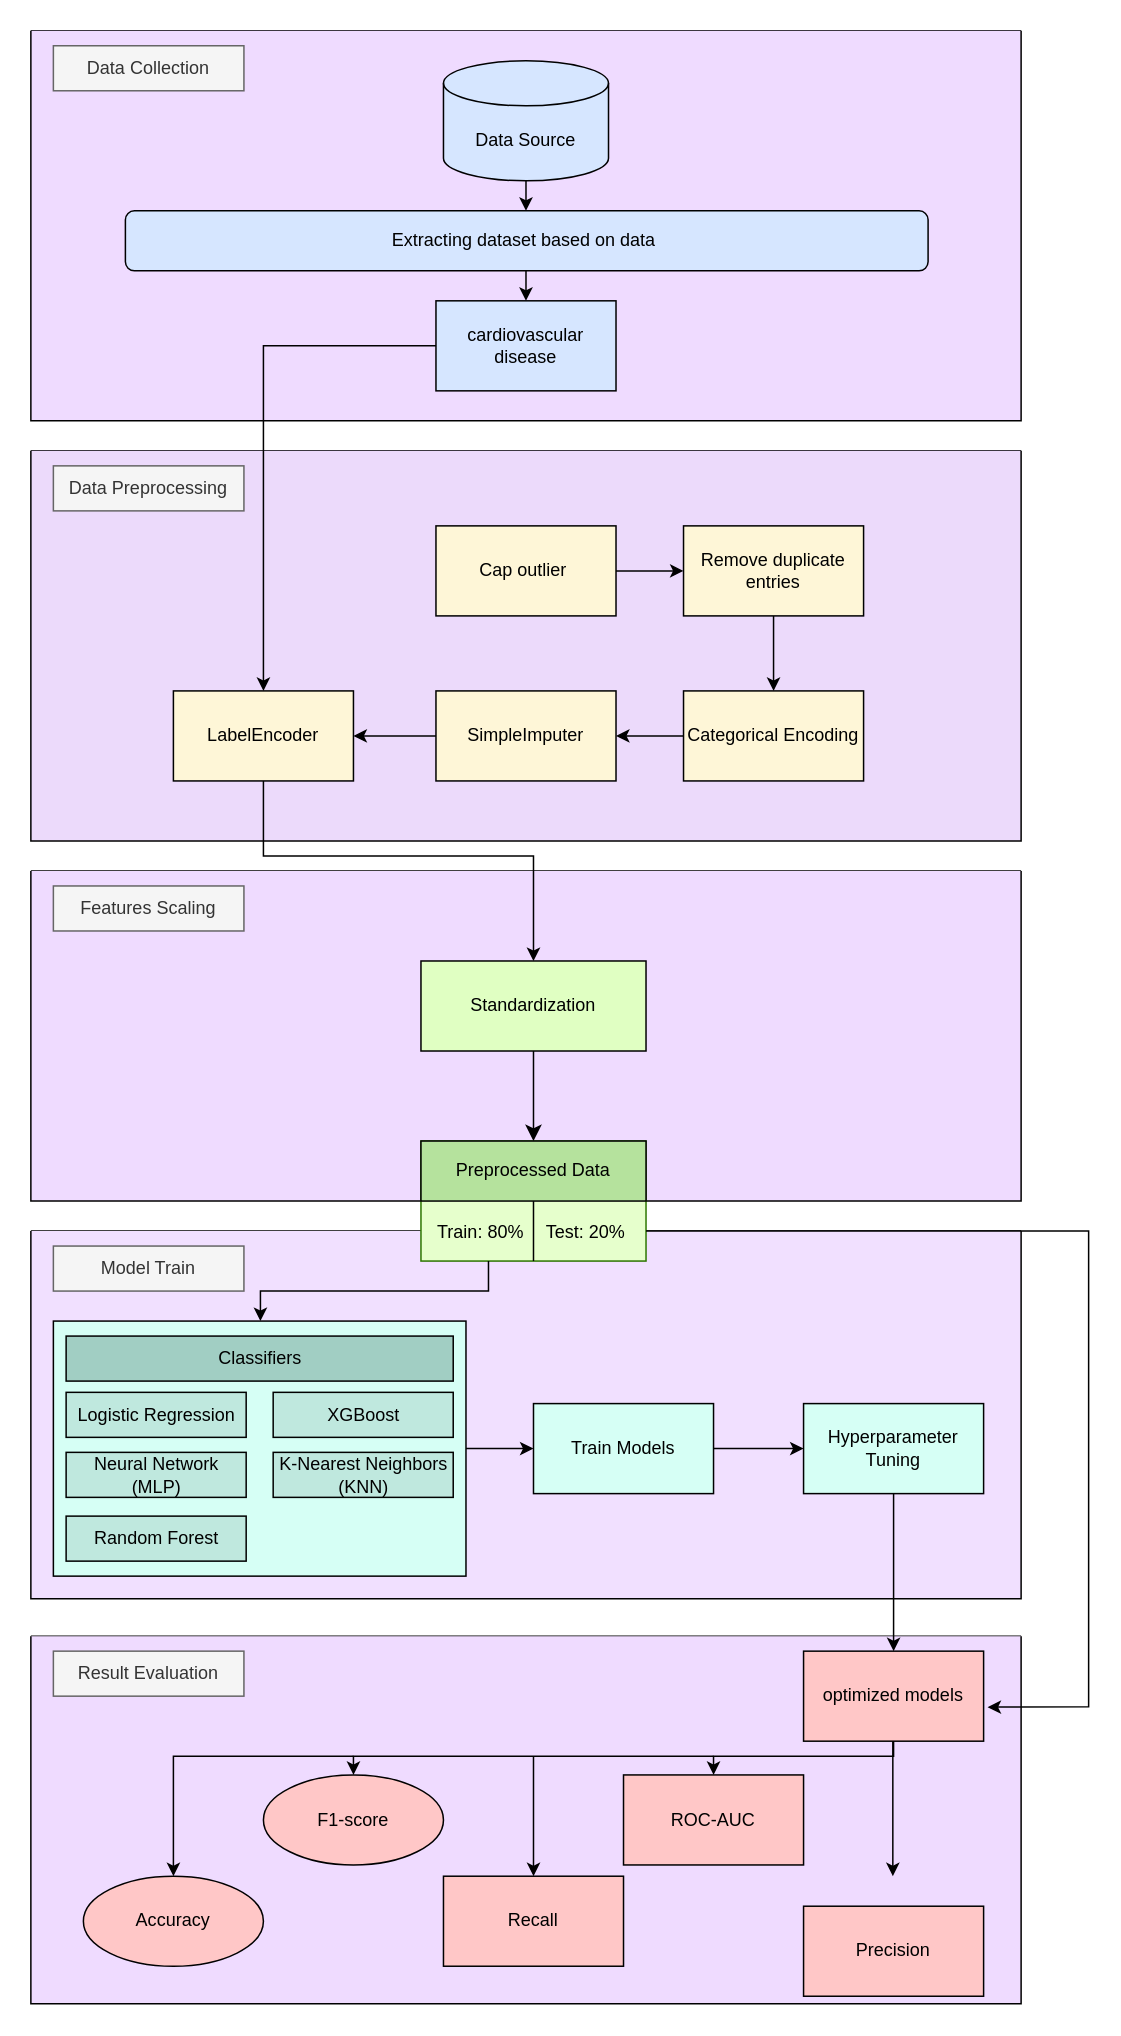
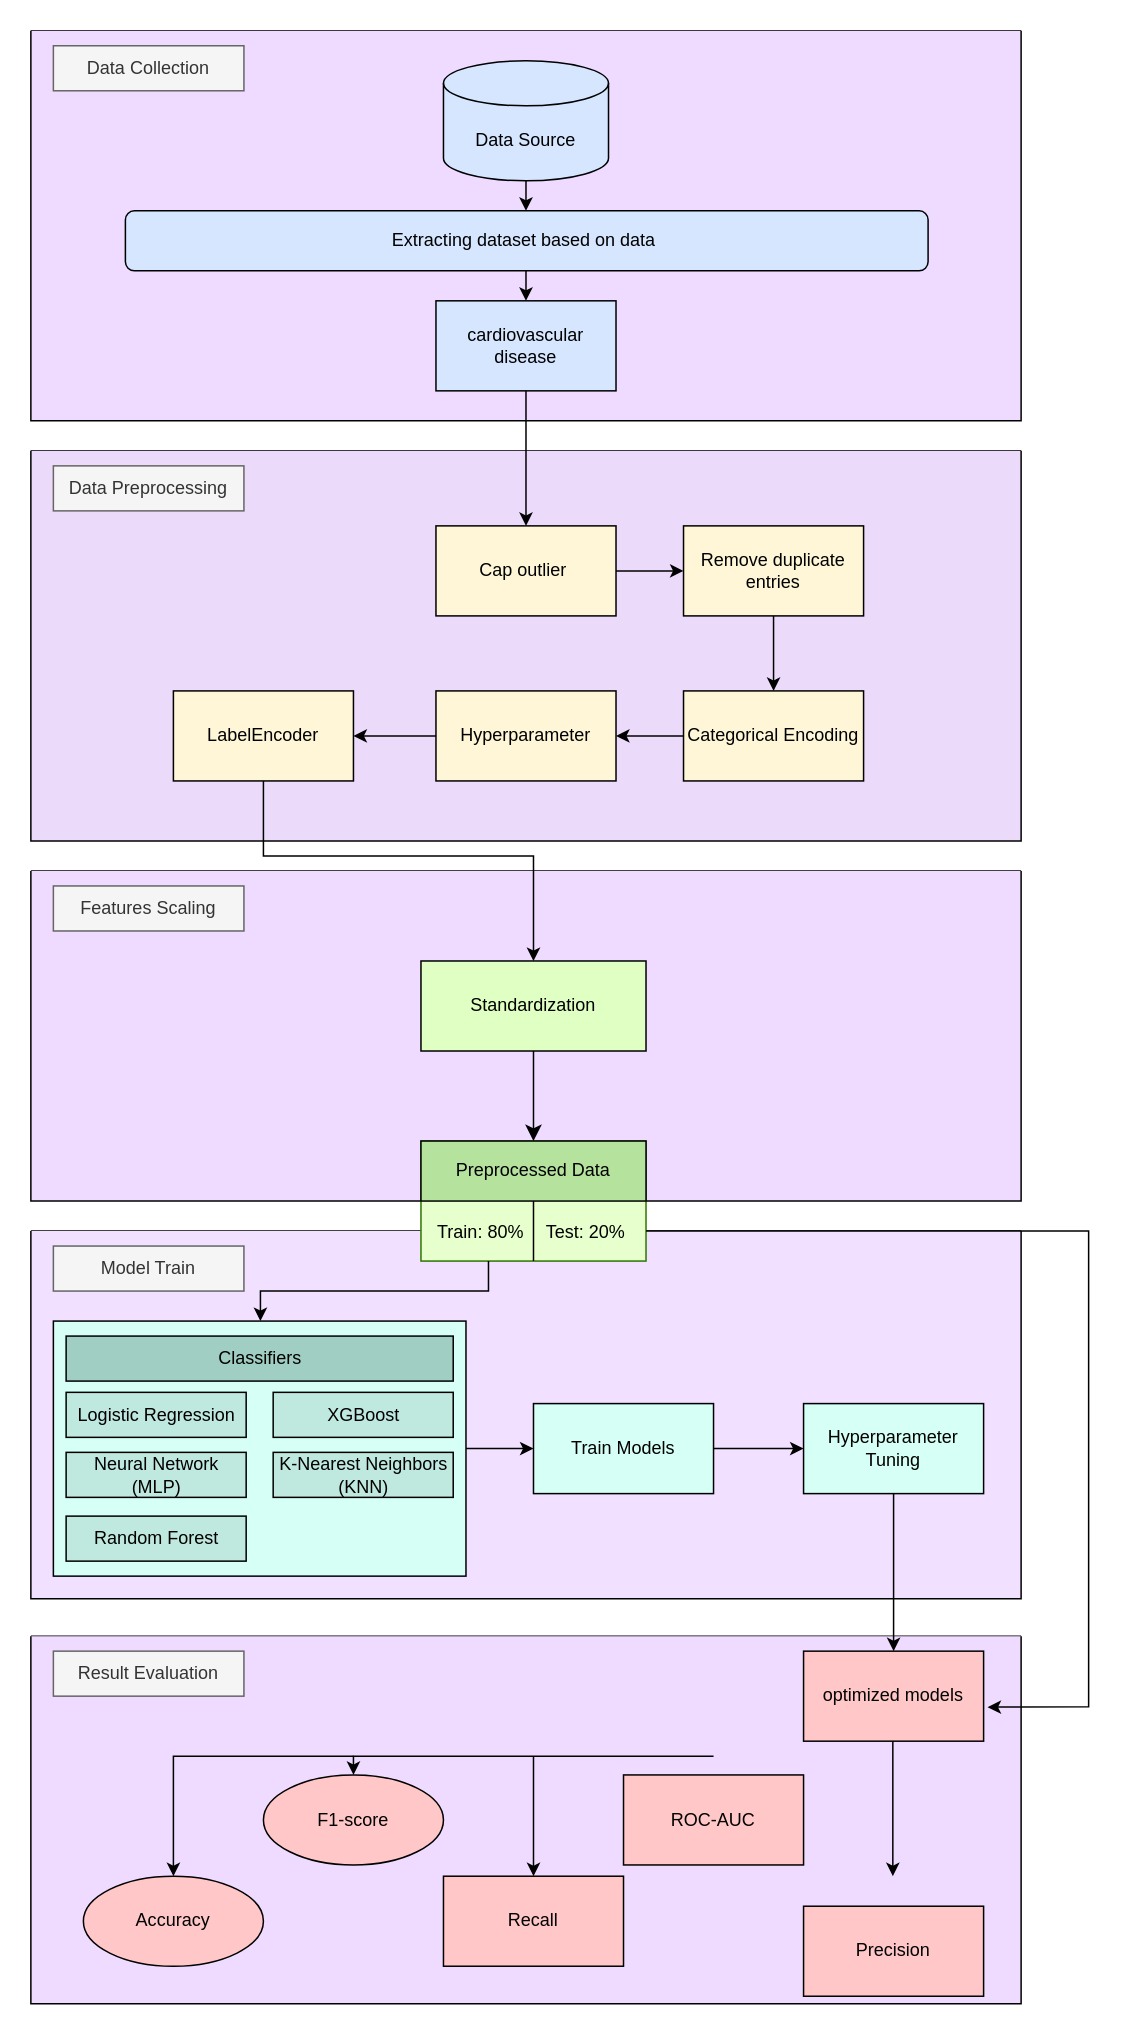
edge "cardiovascular disease" -> "LabelEncoder": now "cardiovascular disease" -> "Cap outlier"
node "SimpleImputer": label "SimpleImputer" -> "Hyperparameter"
edge "optimized models" -> "ROC-AUC": removed
